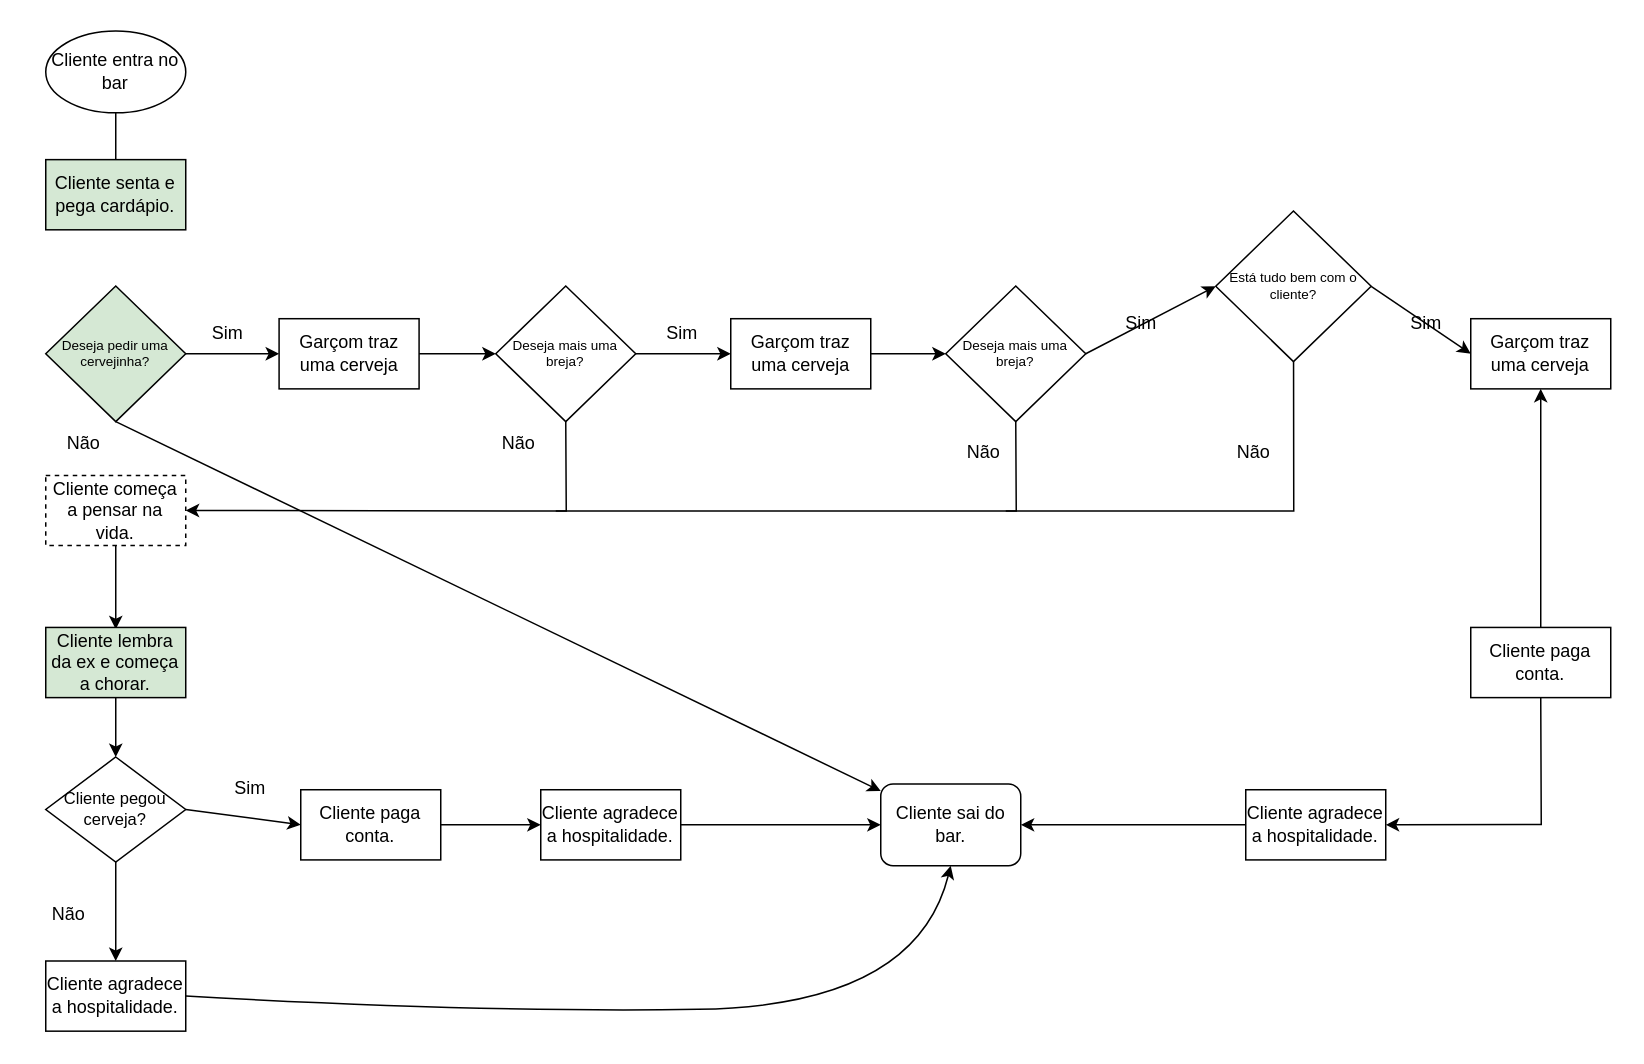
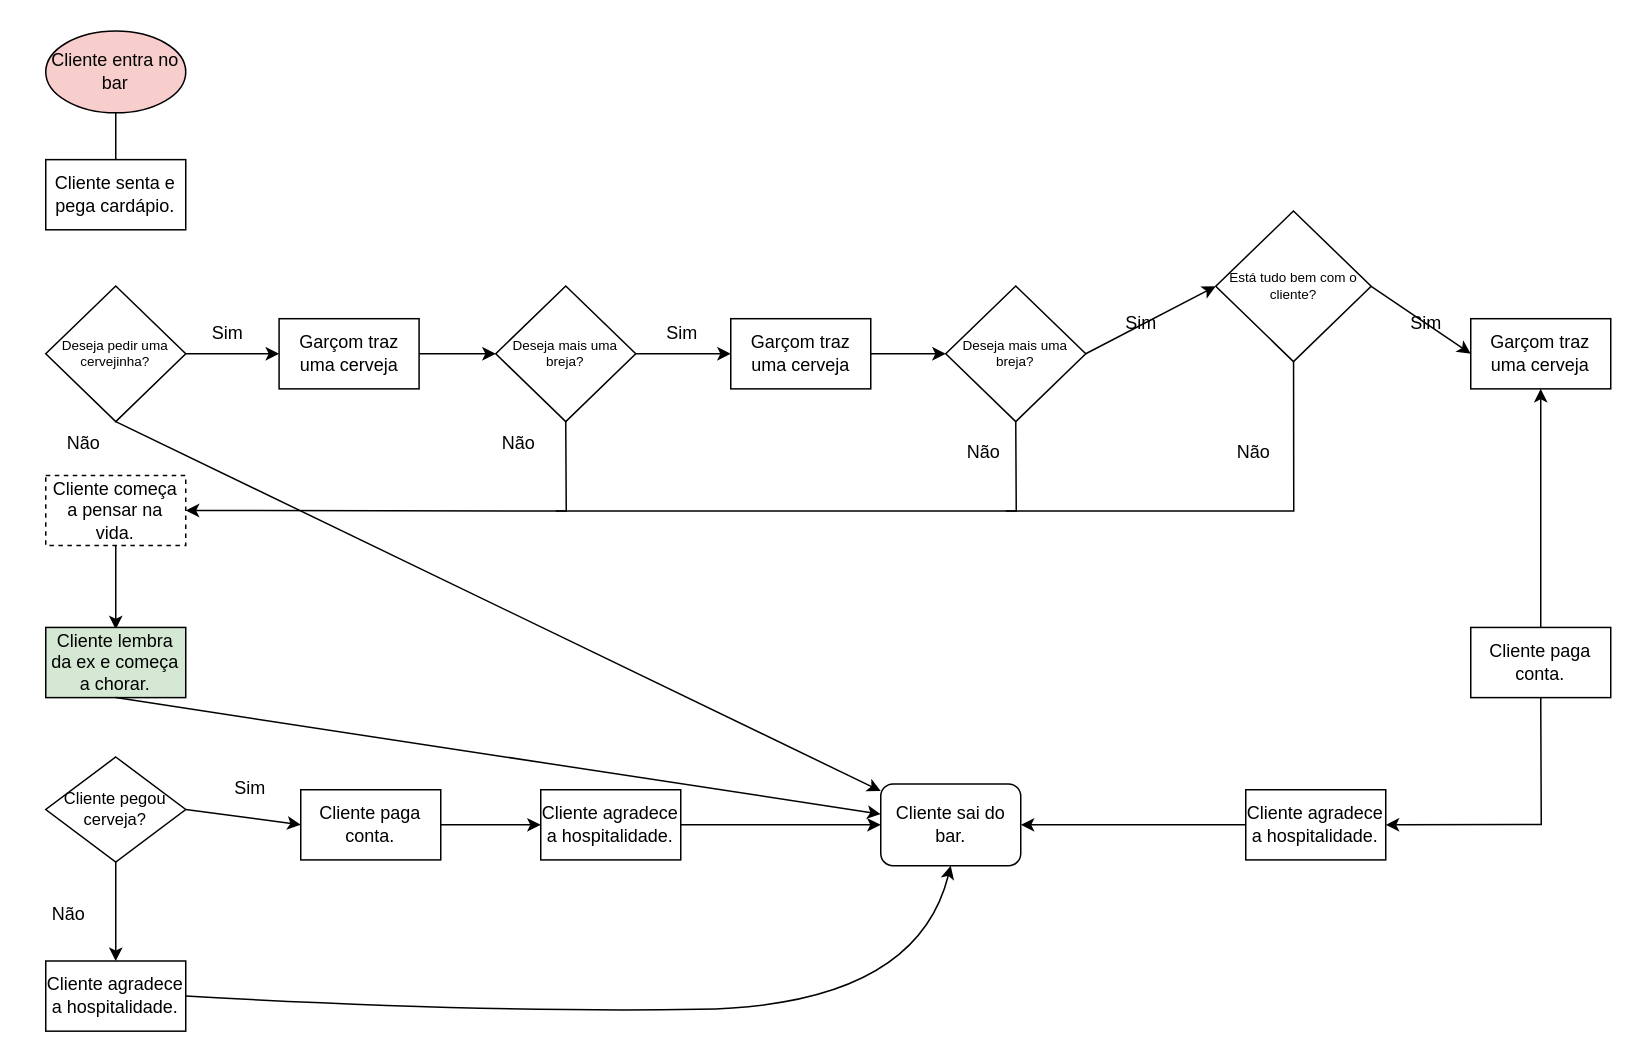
node "Cliente entra no bar": fillcolor #ffffff -> #f8cecc
node "Cliente senta e pega cardápio.": fillcolor #d5e8d4 -> #ffffff
node "Deseja pedir uma cervejinha?": fillcolor #d5e8d4 -> #ffffff
edge "Cliente lembra da ex e começa a chorar." -> "Cliente pegou cerveja?": now "Cliente lembra da ex e começa a chorar." -> "Cliente sai do bar."
